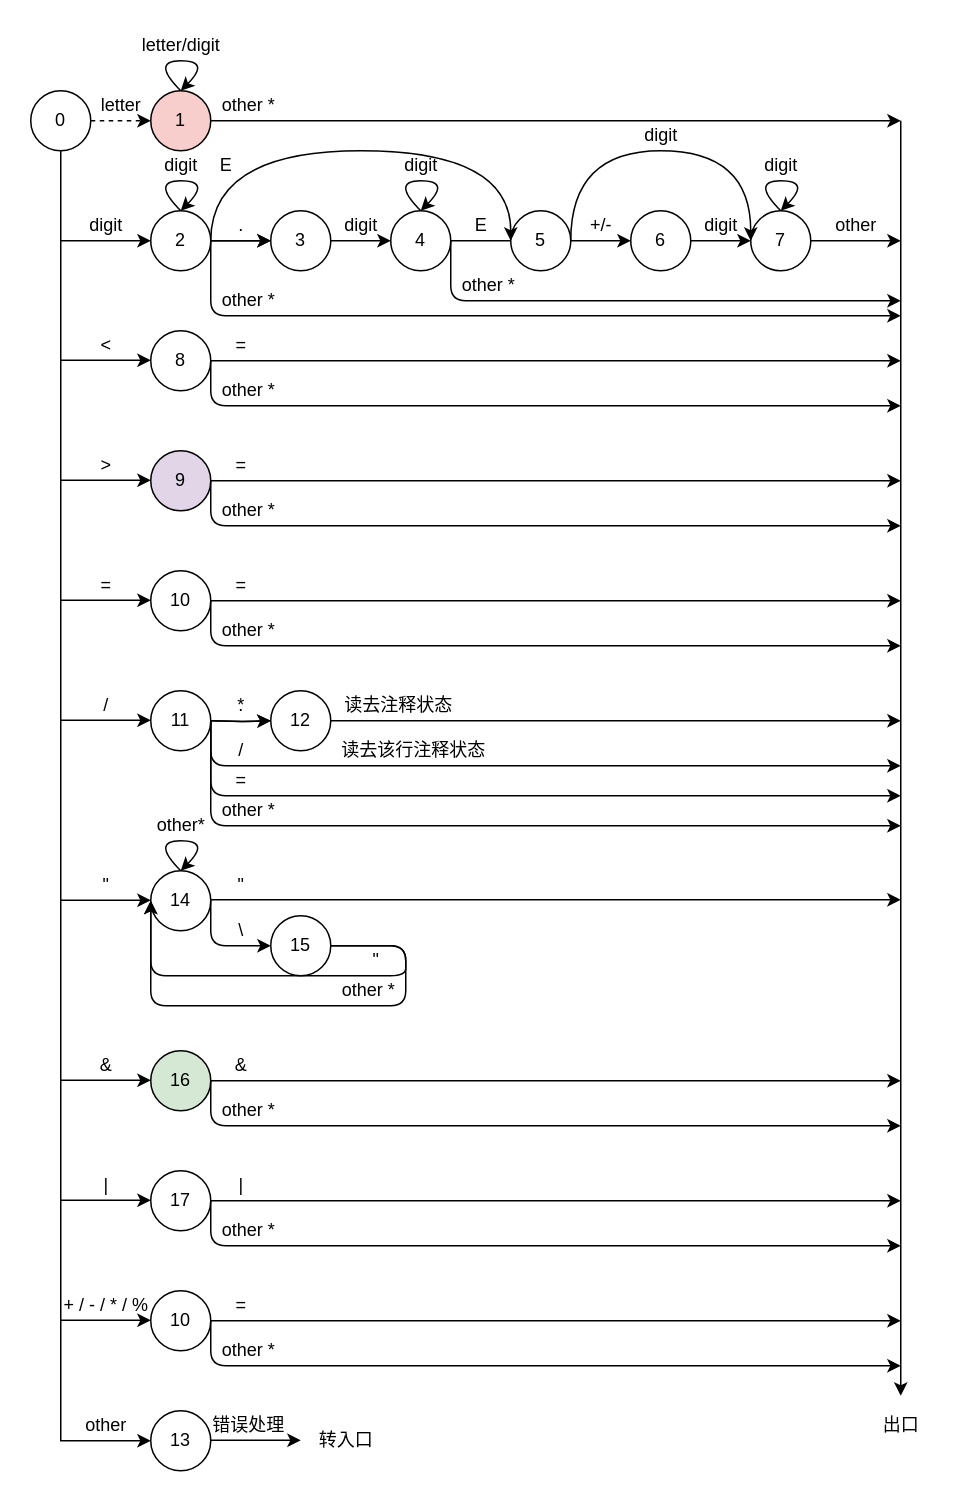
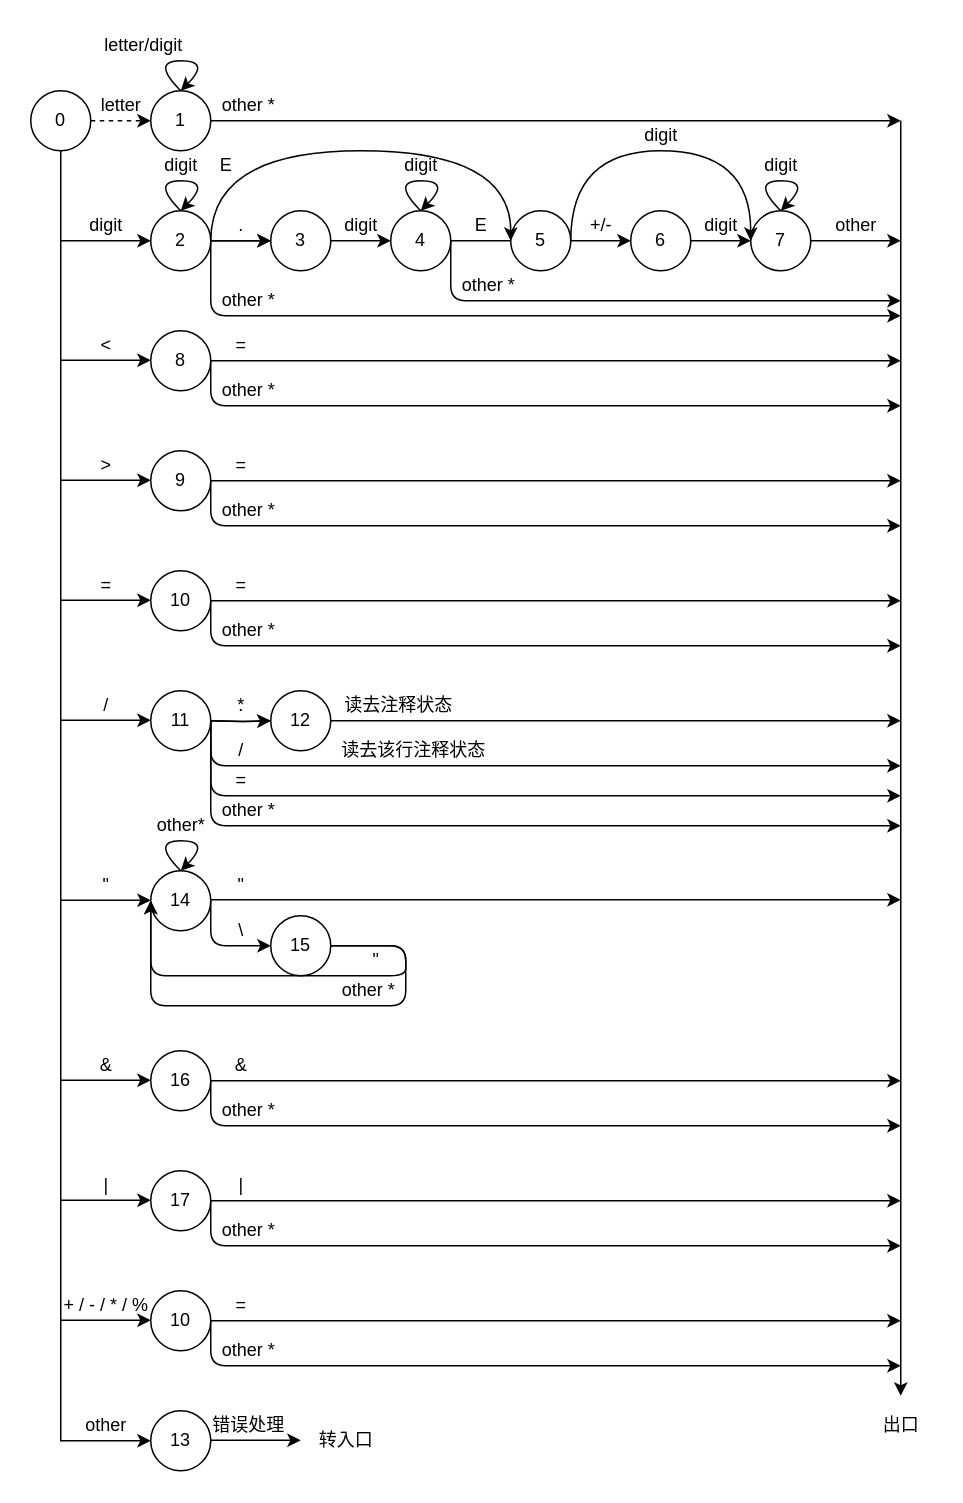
node "letter/digit": moved (181, 46) -> (143, 46)
node "1": fillcolor #f8cecc -> #ffffff
node "9": fillcolor #e1d5e7 -> #ffffff
node "16": fillcolor #d5e8d4 -> #ffffff
